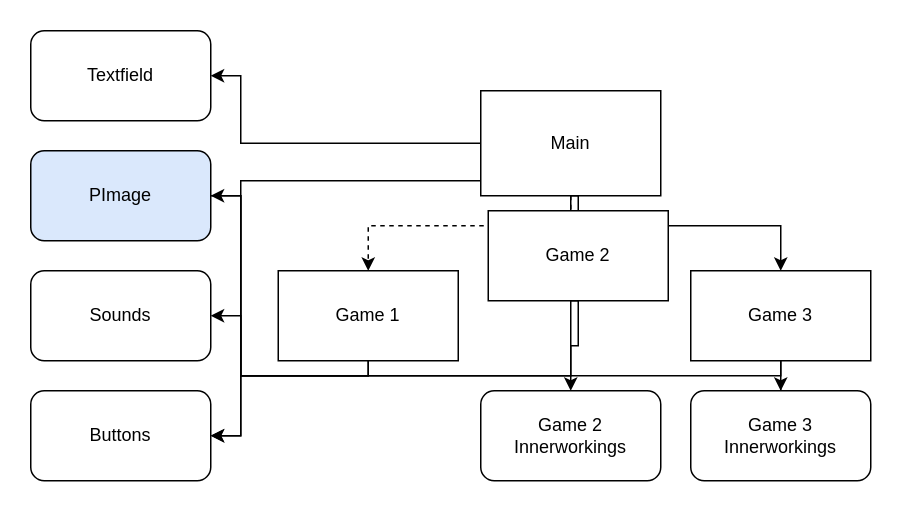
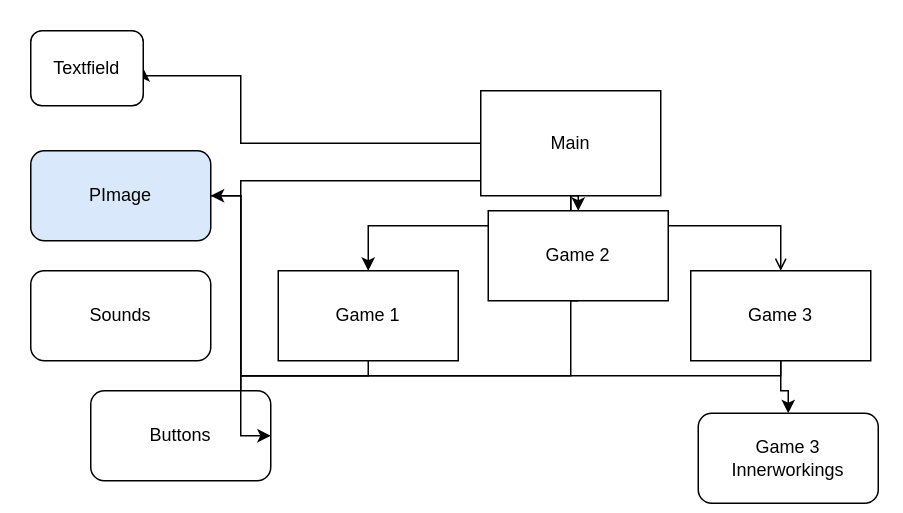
node "Textfield": size 180x90 -> 113x75
edge "Main" -- "Game 2": arrowhead none -> classic
edge "Main" -> "Game 1": style dashed -> solid
edge "Main" -> "Game 3": arrowhead classic -> open
edge "Game 1" -> "Sounds": removed
edge "Game 2" -> "Game 2 Innerworkings": removed
node "Buttons": moved (121, 436) -> (181, 436)
node "Game 2 Innerworkings": removed
node "Game 3 Innerworkings": moved (781, 436) -> (788, 458)
